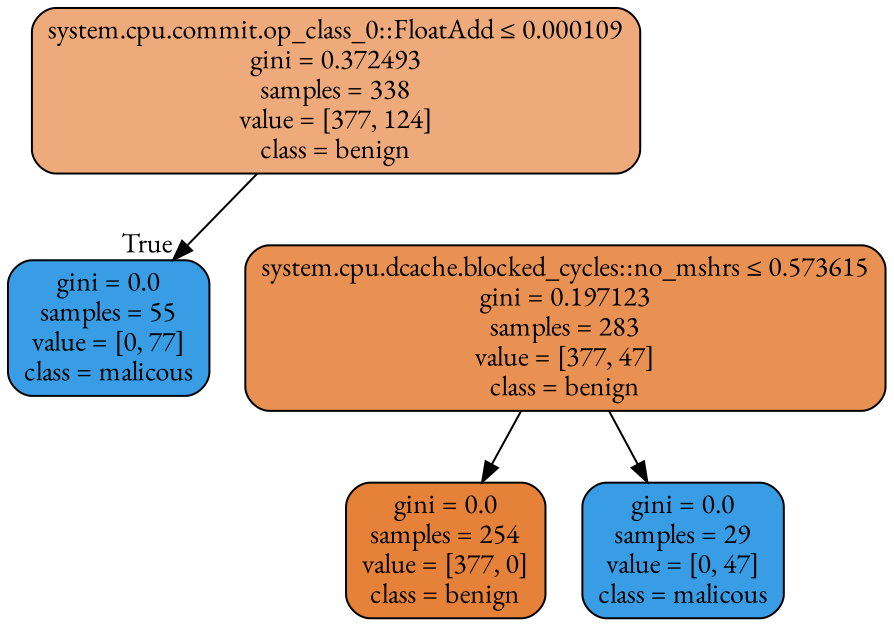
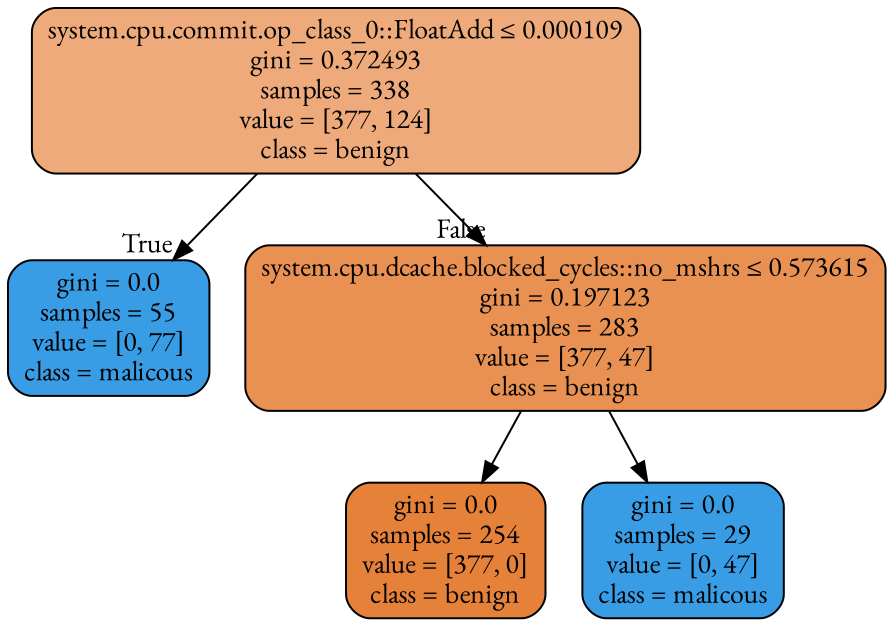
edge "system.cpu.commit.op_class_0::FloatAdd ≤ 0.000109" -> "system.cpu.dcache.blocked_cycles::no_mshrs ≤ 0.573615": added
